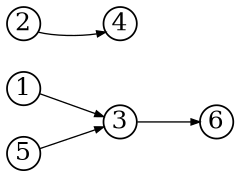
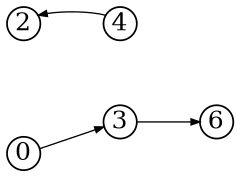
edge "2" -> "4": reversed
node "1": removed
node "5": label "5" -> "0"
